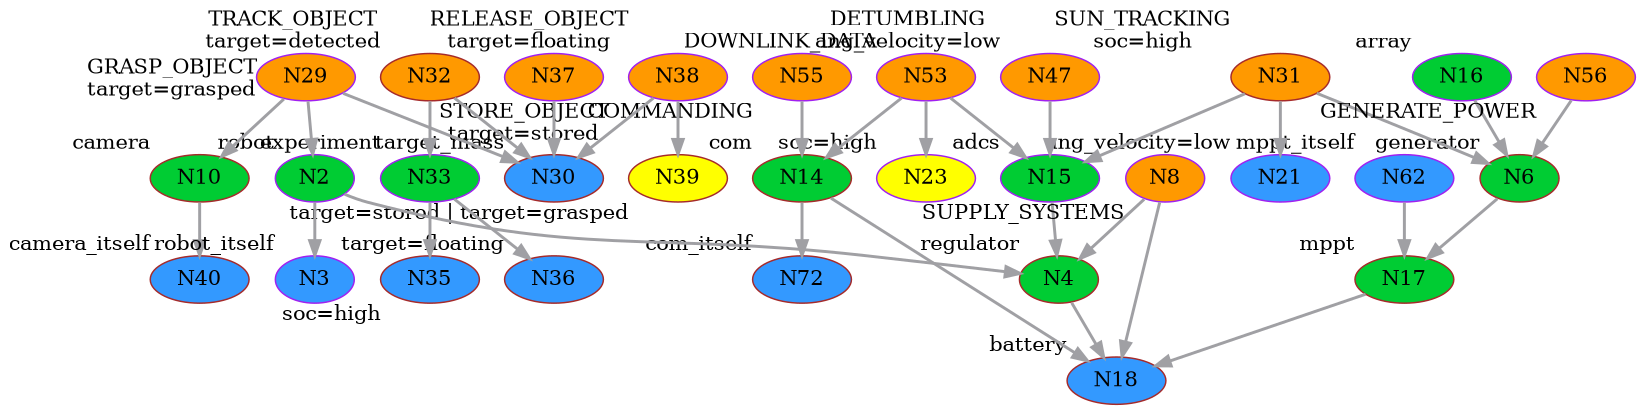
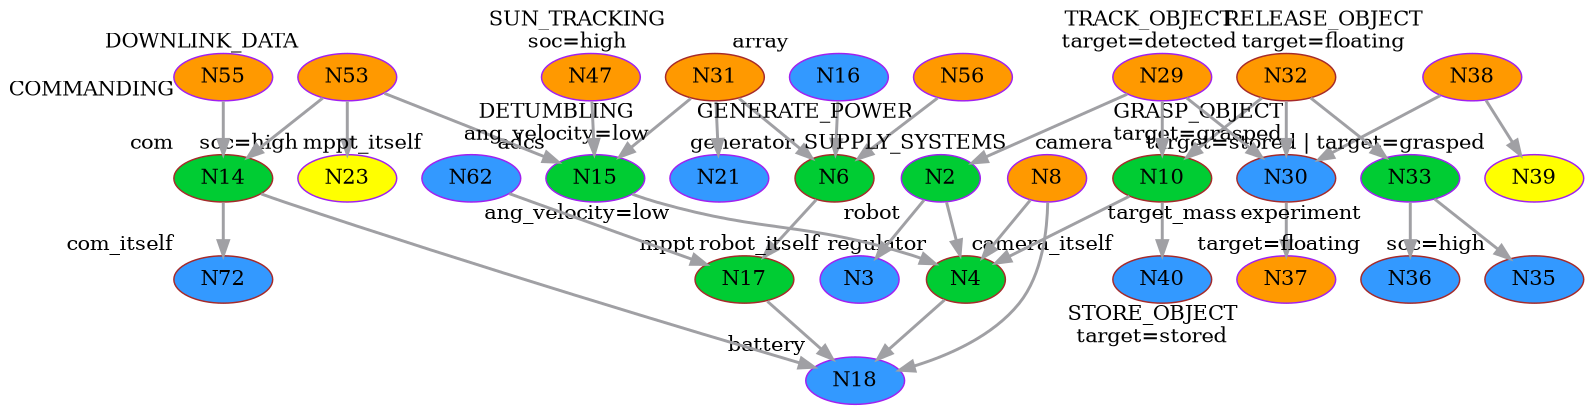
node "N16 array": fillcolor #00cc33 -> #3399ff
edge "N37 STORE_OBJECT target=stored" -> "N30 target_mass": reversed
edge "N32 TRACK_OBJECT target=detected" -> "N10 camera": added
node "N39 target=stored | target=grasped": color brown -> purple
edge "N10 camera" -> "N4 regulator": added
node "N18 battery": color brown -> purple
